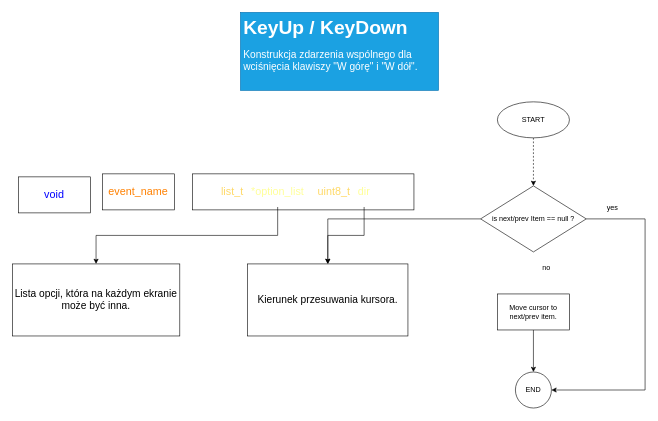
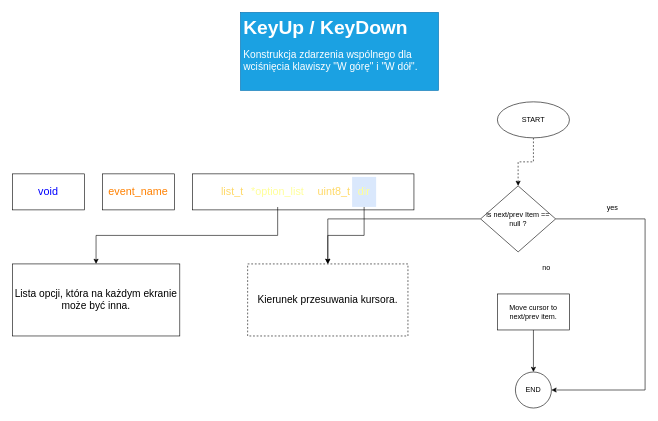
node "dir": fillcolor #ffffff -> #dae8fc
node "void": moved (54, 195) -> (48, 192)
node "is next/prev Item == null ?": size 106x66 -> 75x66
node "Kierunek przesuwania kursora.": style solid -> dashed
